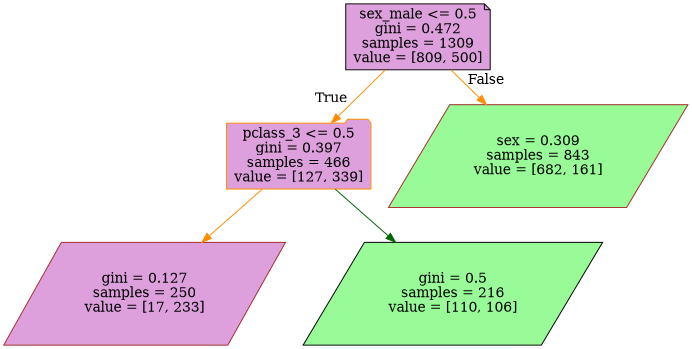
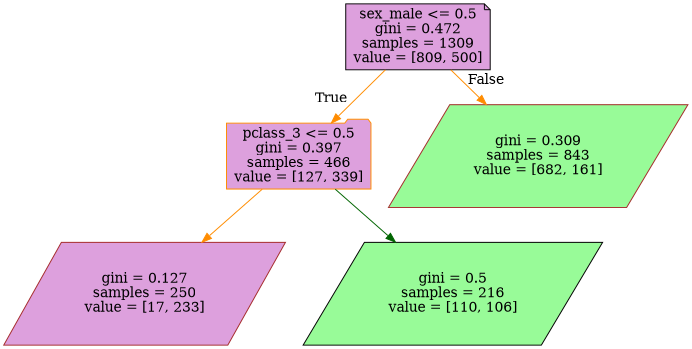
node "sex = 0.309 samples = 843 value = [682, 161]": label "sex = 0.309 samples = 843 value = [682, 161]" -> "gini = 0.309 samples = 843 value = [682, 161]"
